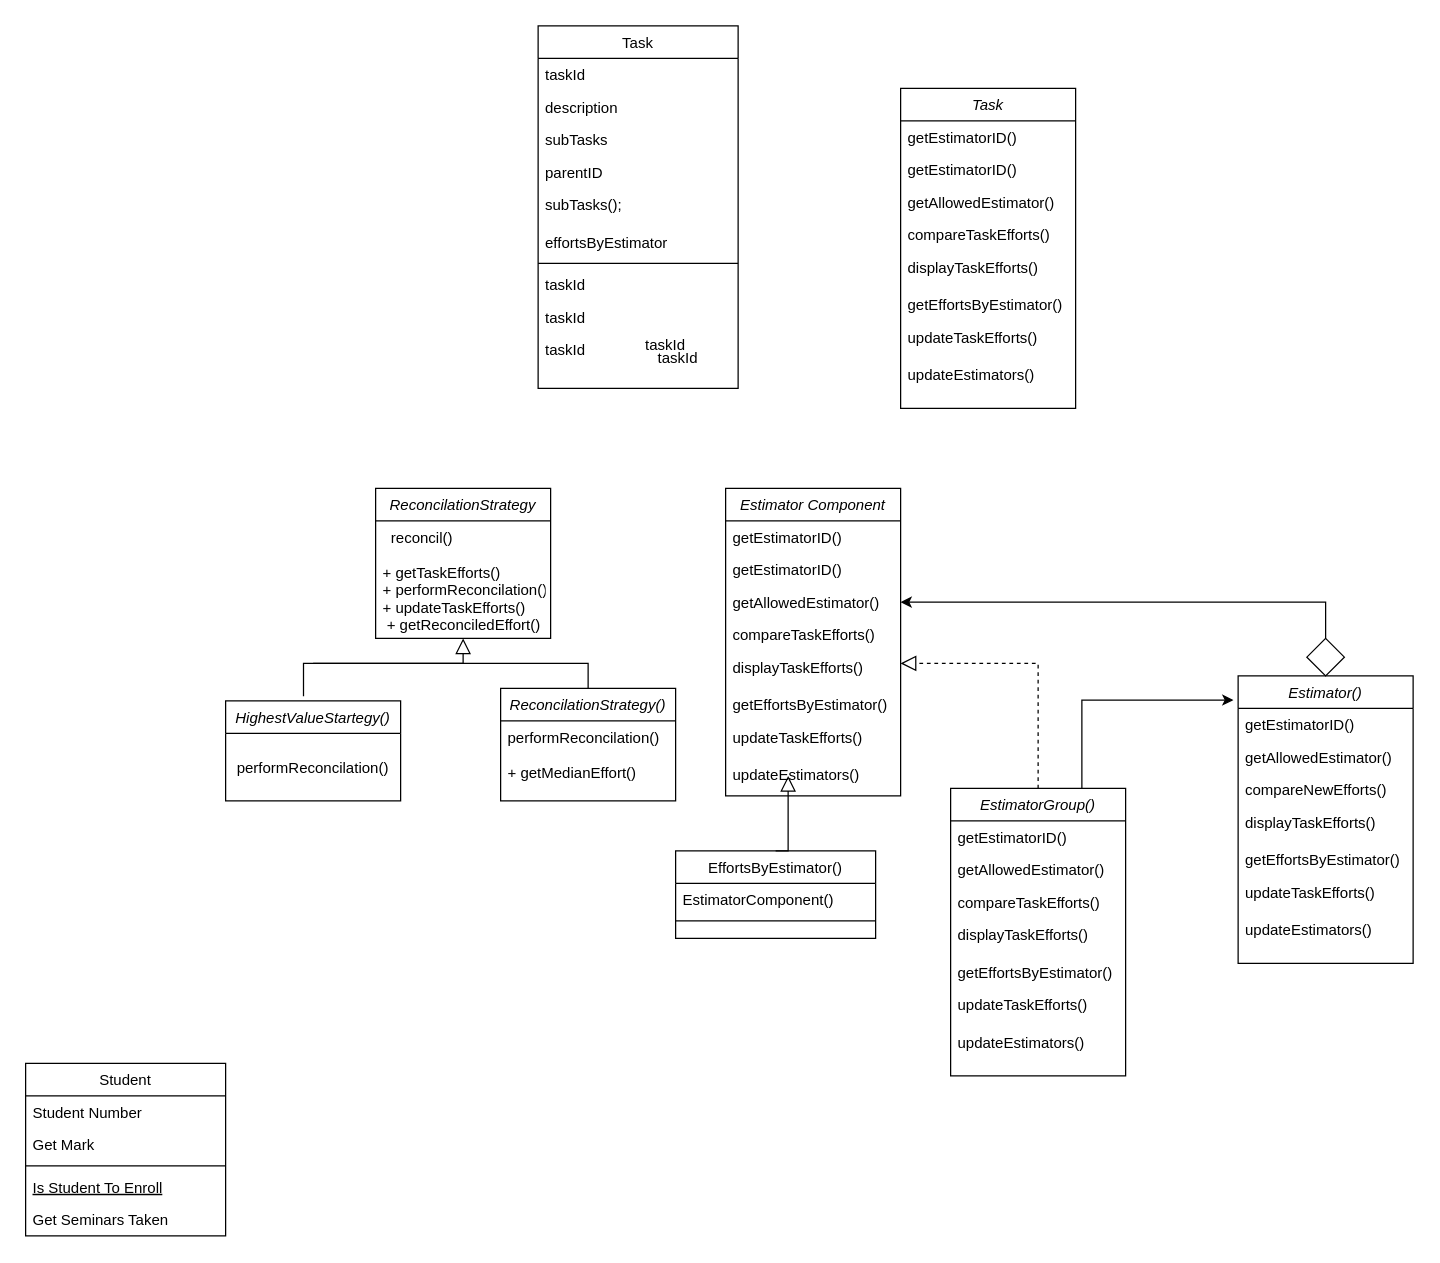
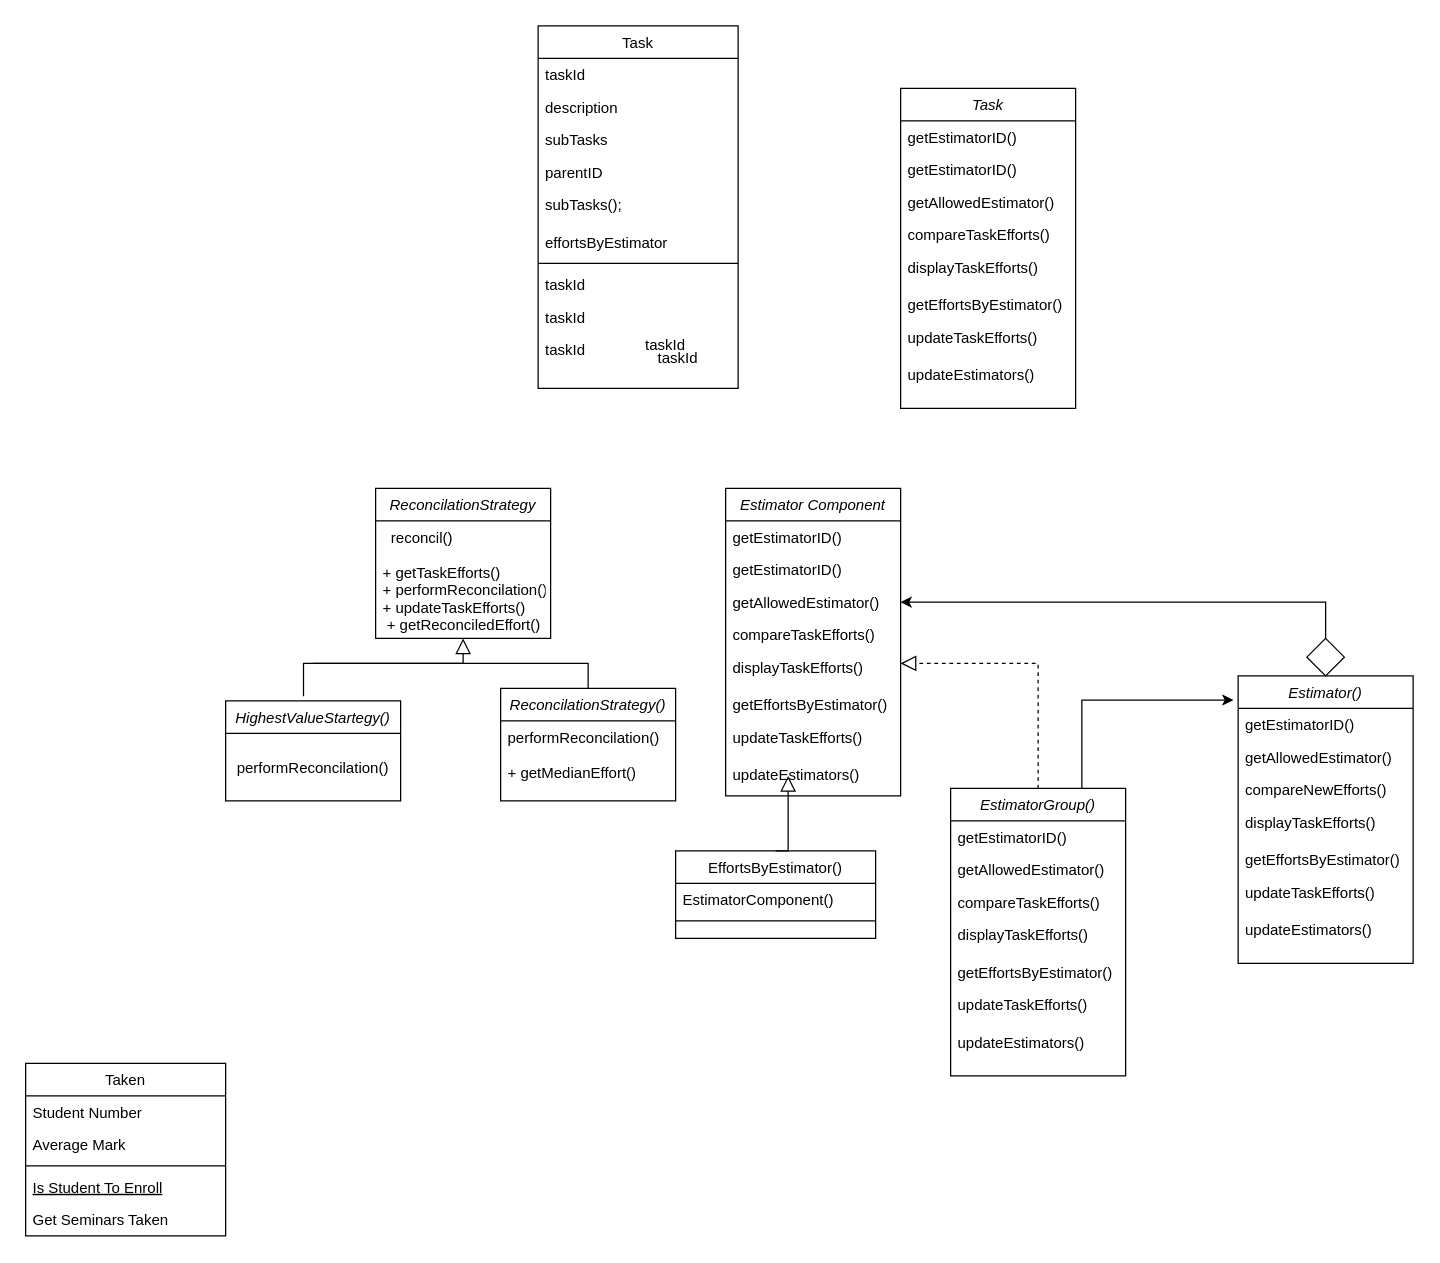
node "Student": label "Student" -> "Taken"
node "Get Mark": label "Get Mark" -> "Average Mark"
